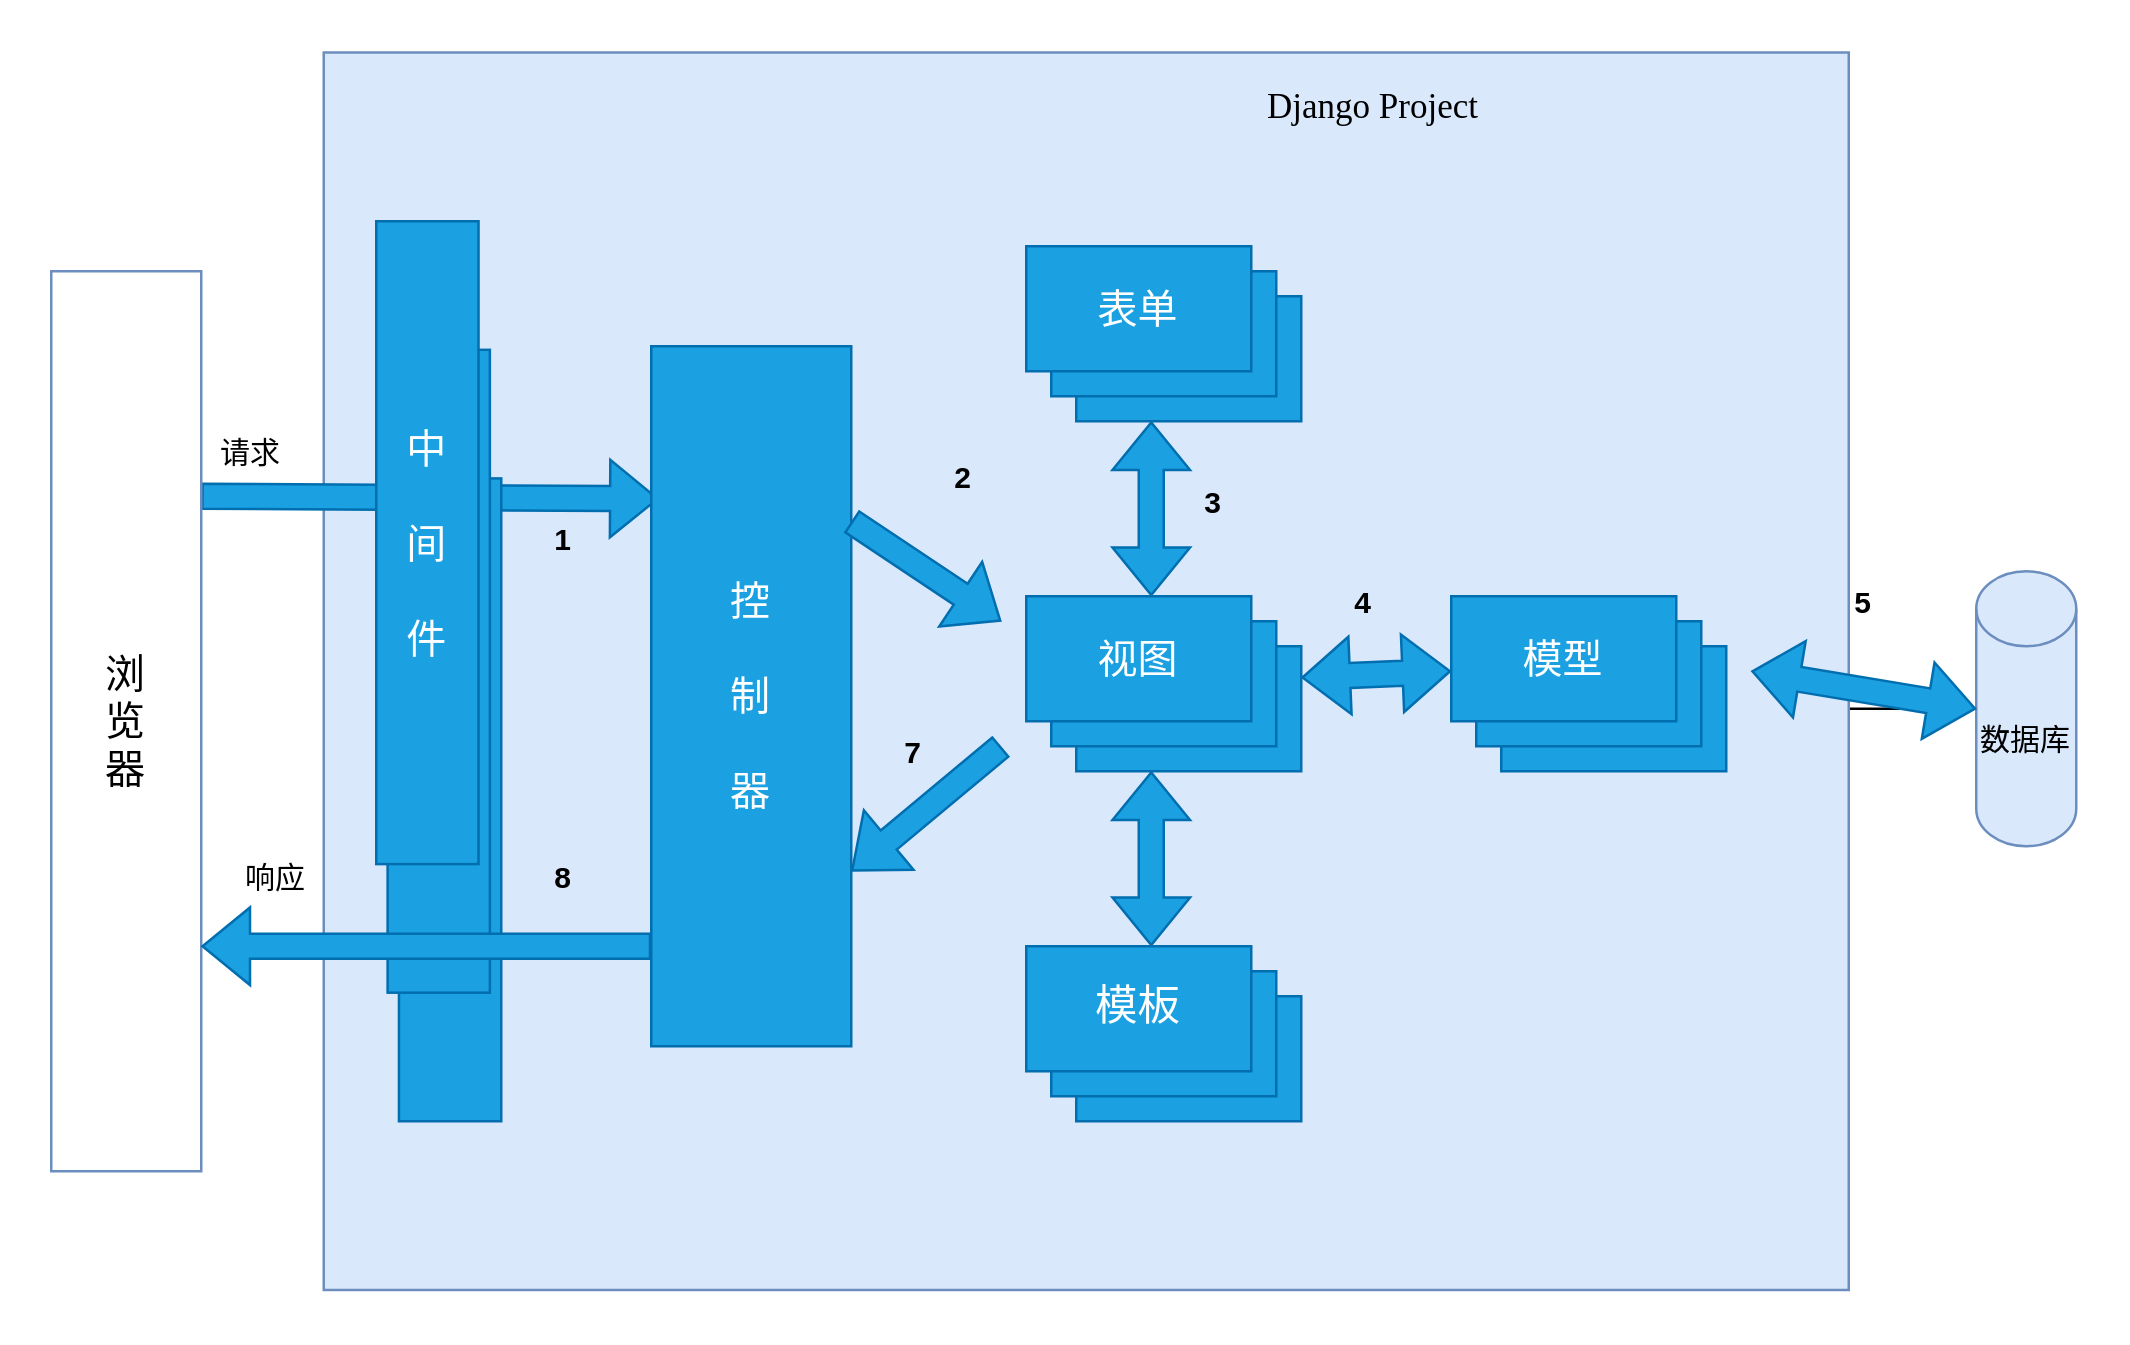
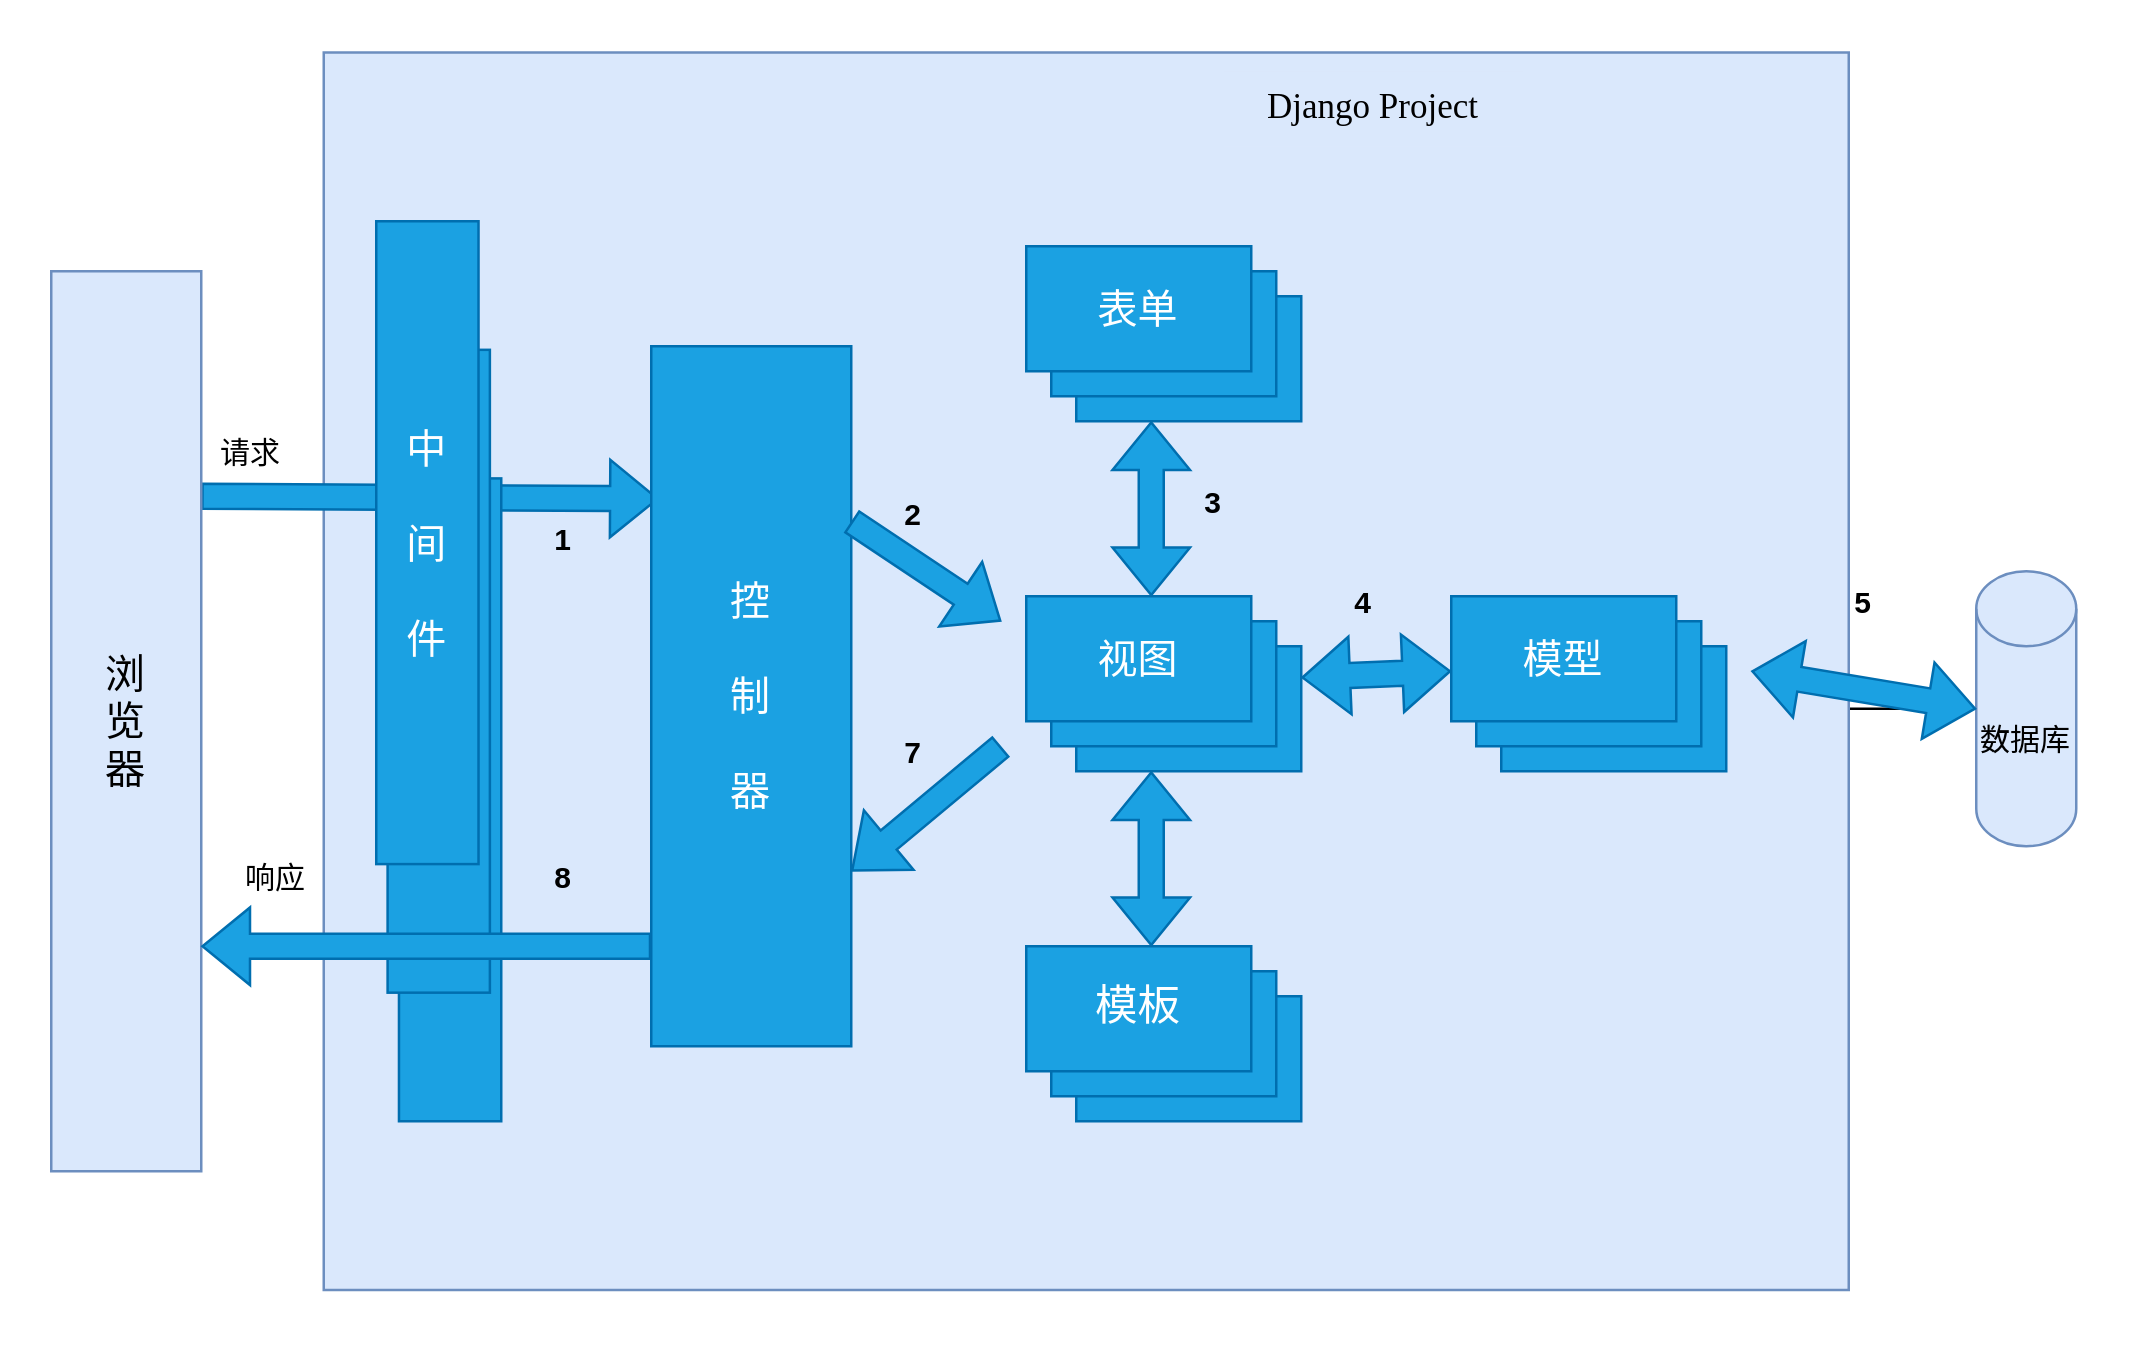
node "2": moved (964, 478) -> (914, 515)
node "浏览器": fillcolor #ffffff -> #dae8fc
